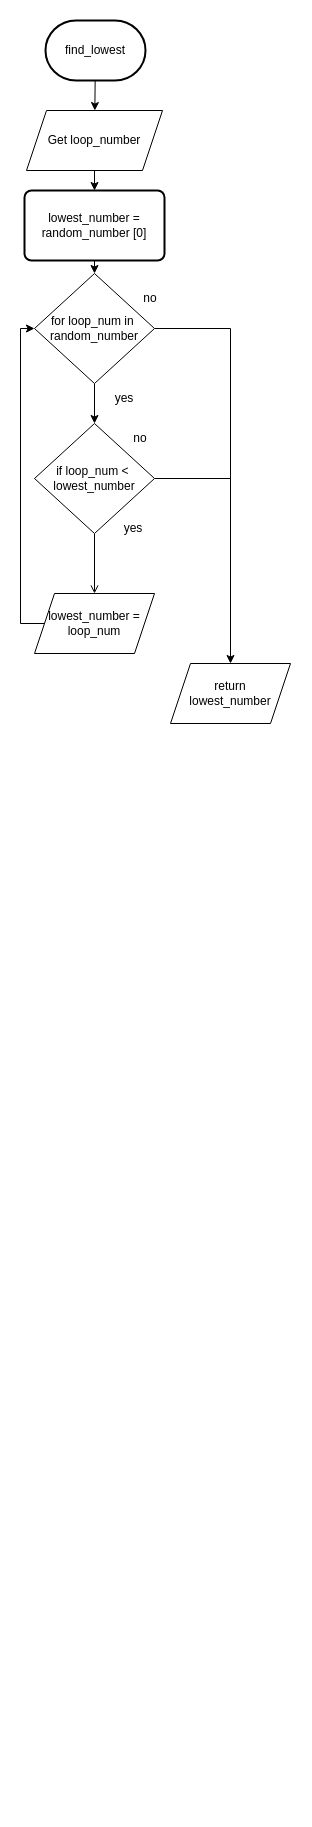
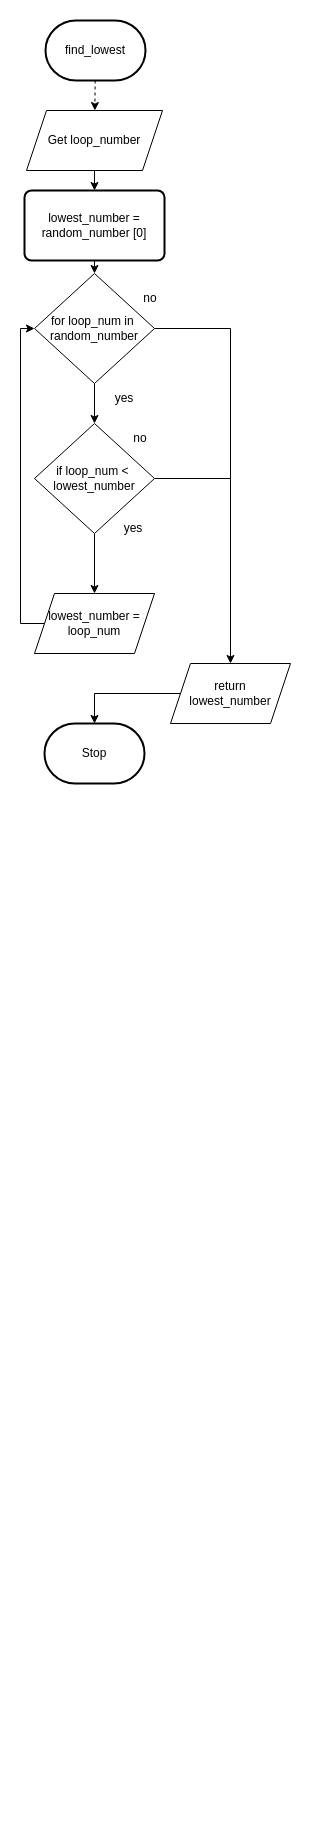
edge "find_lowest" -> "Get loop_number": style solid -> dashed
edge "if loop_num < lowest_number" -> "lowest_number = loop_num": arrowhead open -> classic
edge "return lowest_number" -> "Stop": added
node "Stop": added
